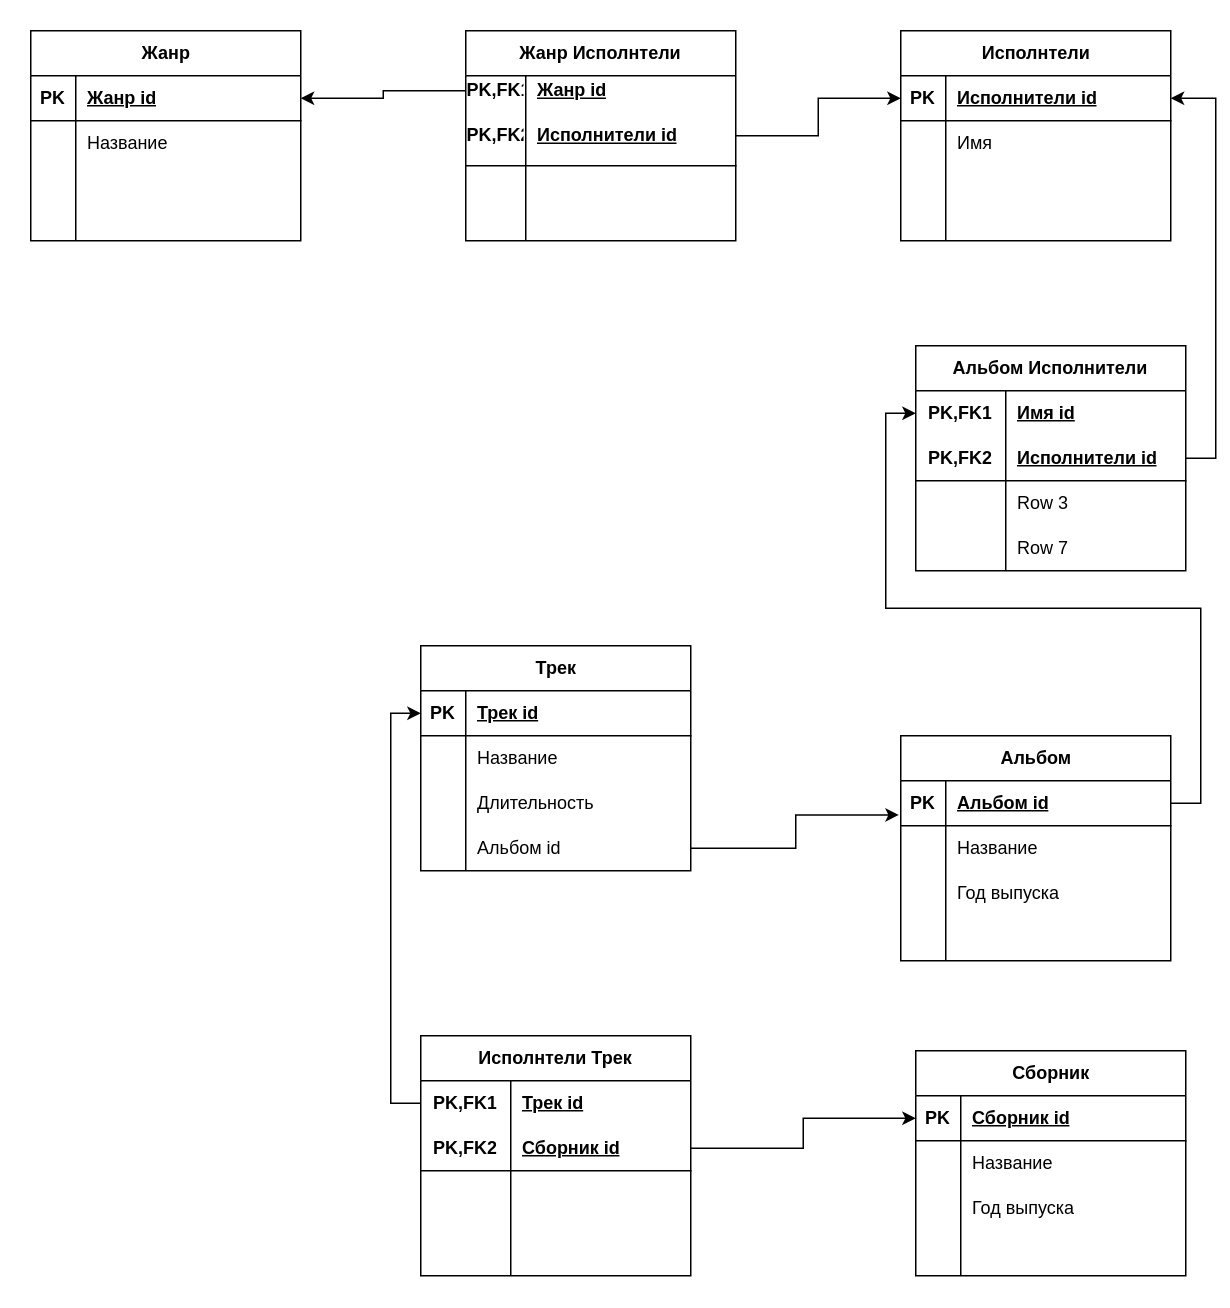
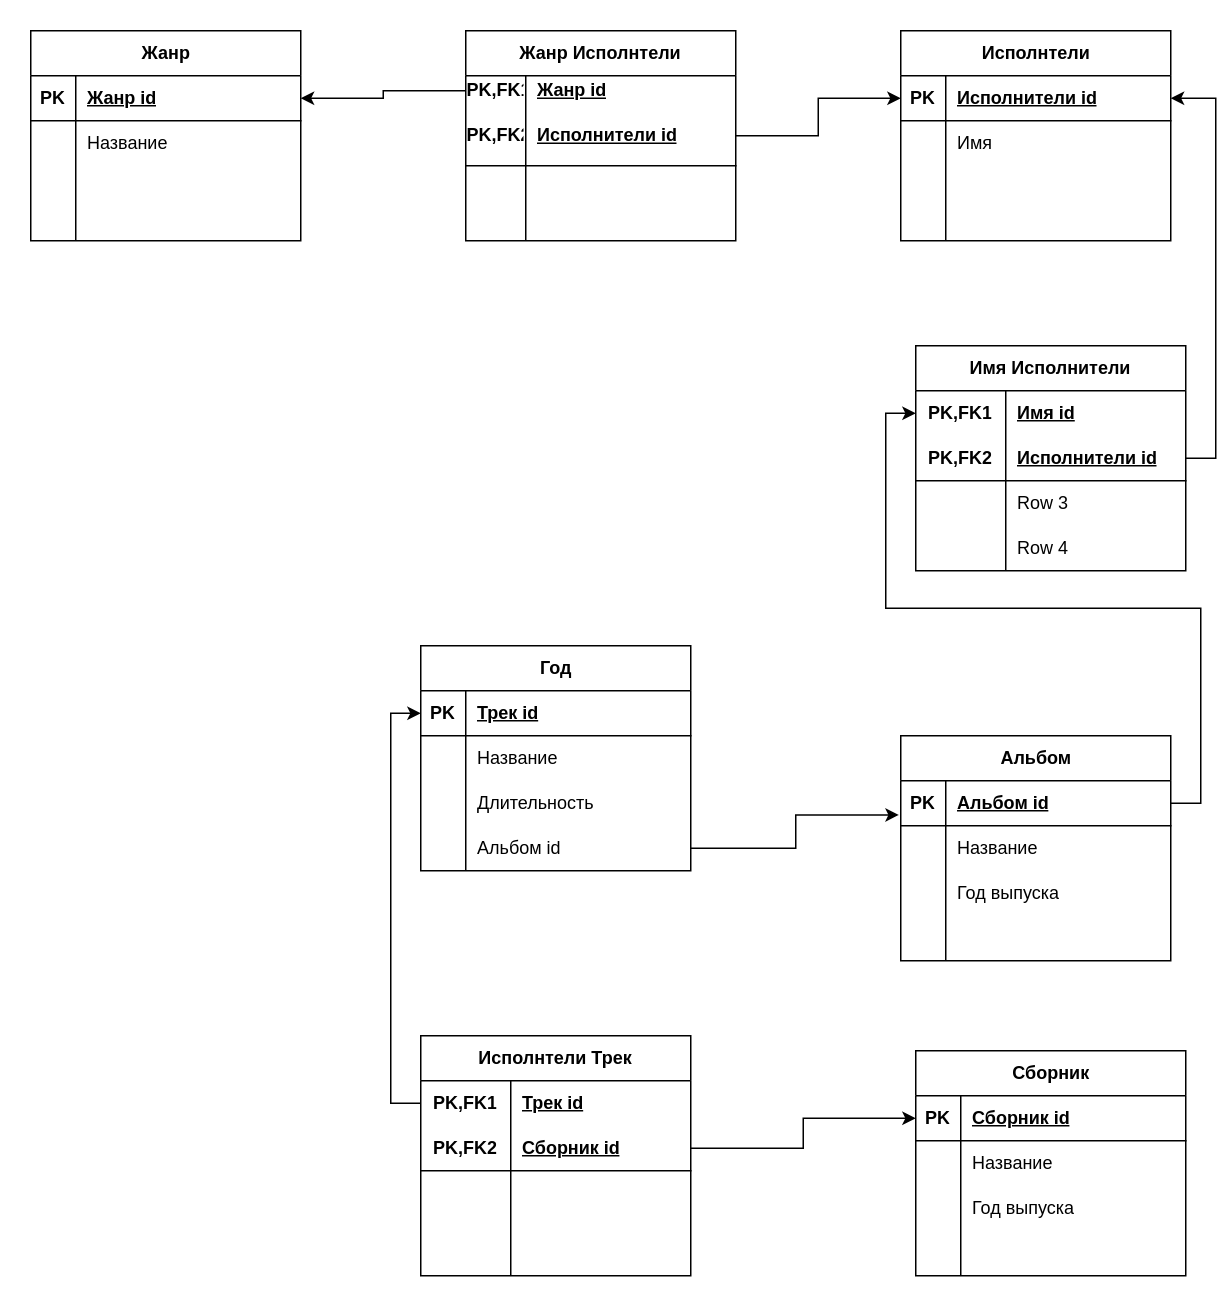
node "Альбом Исполнители": label "Альбом Исполнители" -> "Имя Исполнители"
node "Row 7": label "Row 7" -> "Row 4"
node "Трек": label "Трек" -> "Год"
